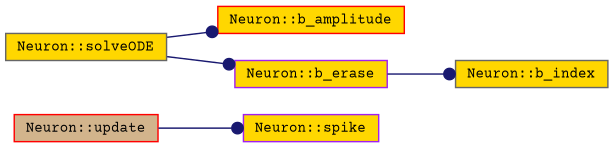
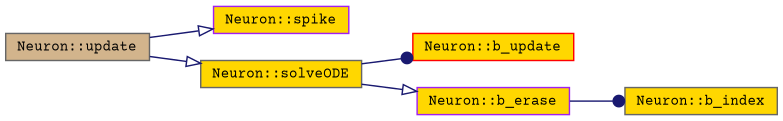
node "Neuron::b_amplitude": label "Neuron::b_amplitude" -> "Neuron::b_update"
edge "Neuron::update" -> "Neuron::solveODE": added
edge "Neuron::solveODE" -> "Neuron::b_erase": arrowhead dot -> onormal
node "Neuron::update": color red -> gray40
edge "Neuron::update" -> "Neuron::spike": arrowhead dot -> onormal
